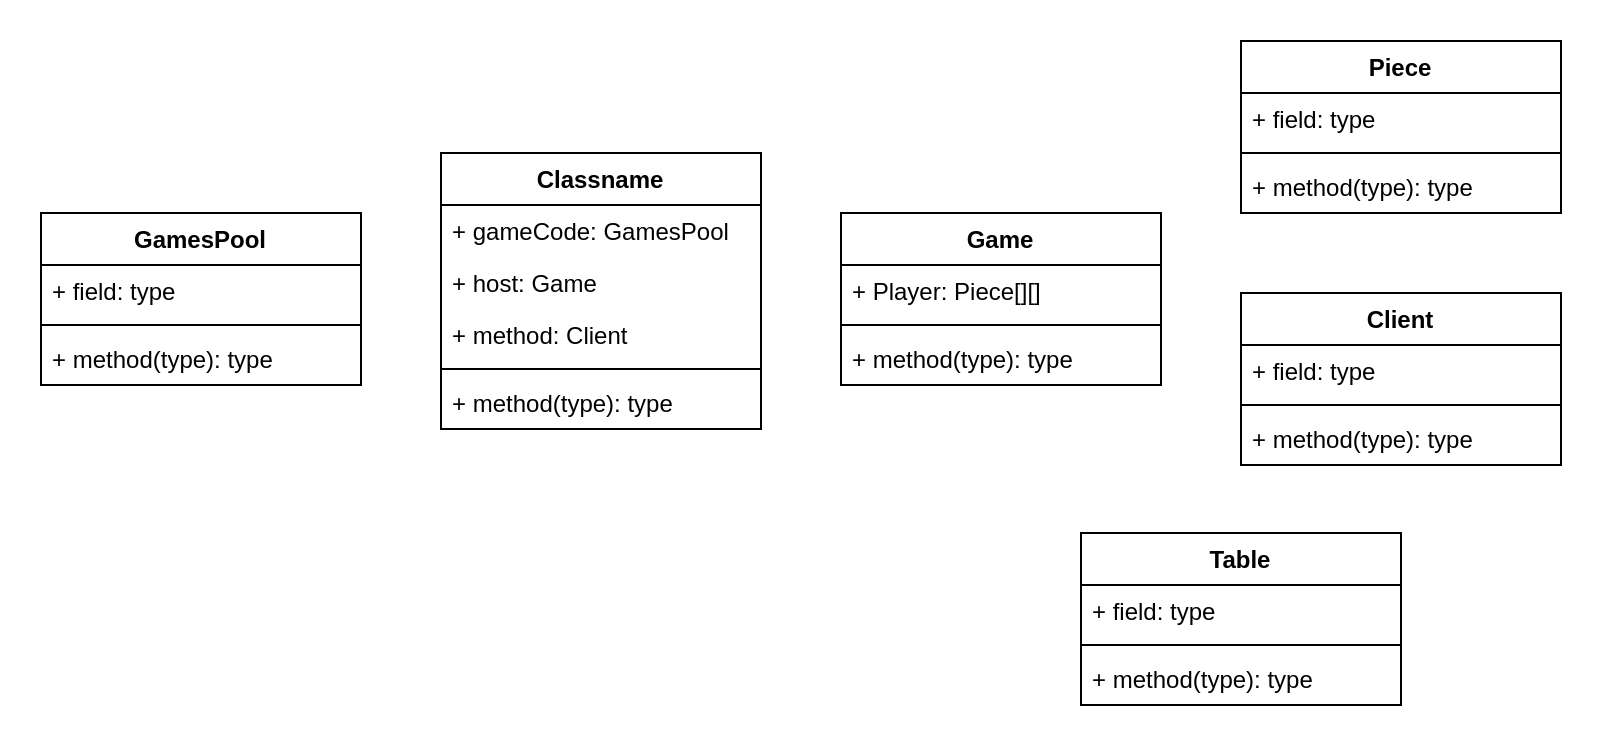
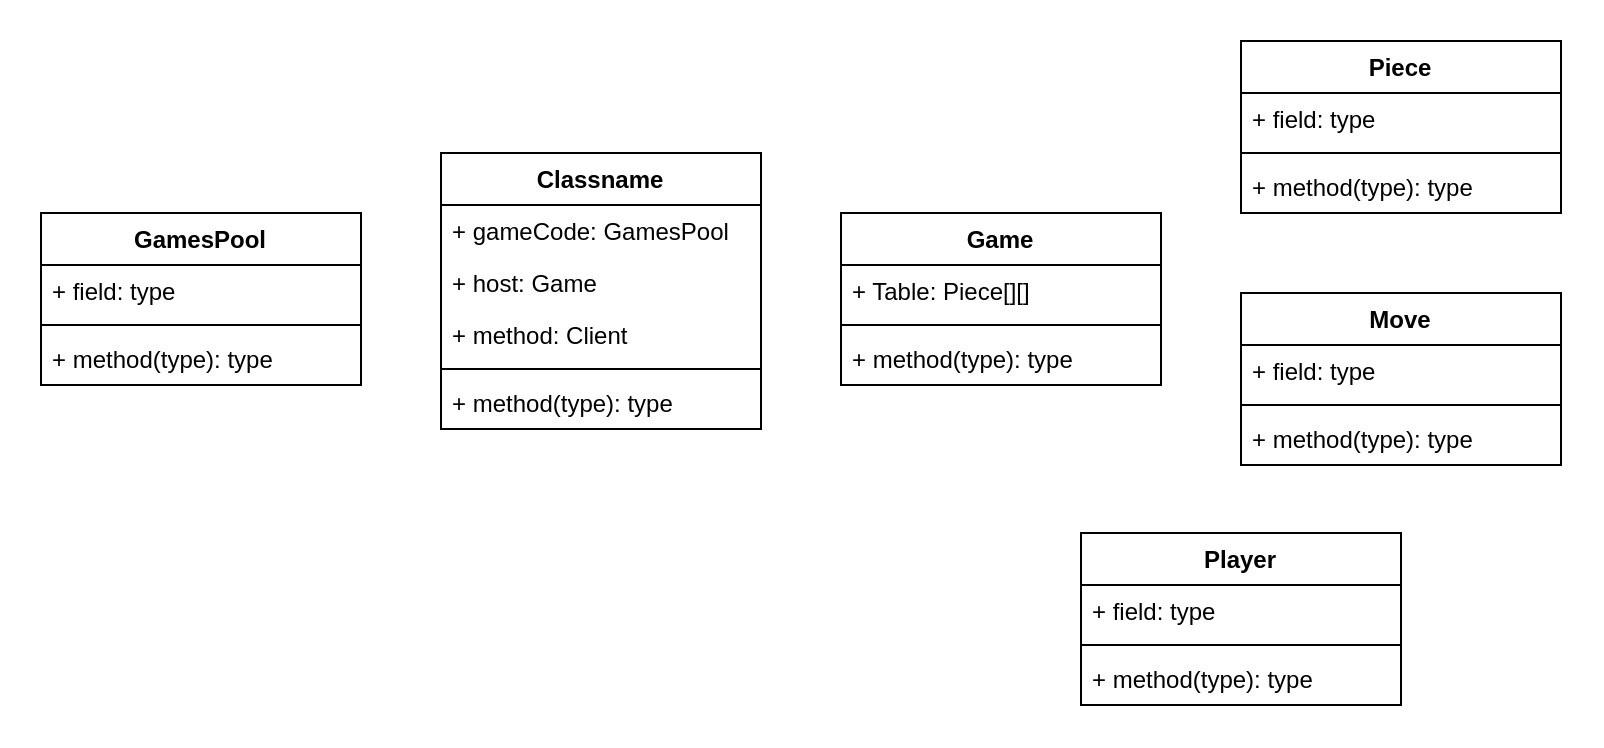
node "+ Player: Piece[][]": label "+ Player: Piece[][]" -> "+ Table: Piece[][]"
node "Client": label "Client" -> "Move"
node "Table": label "Table" -> "Player"
